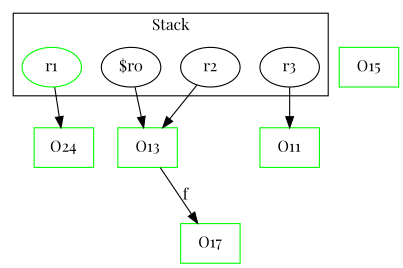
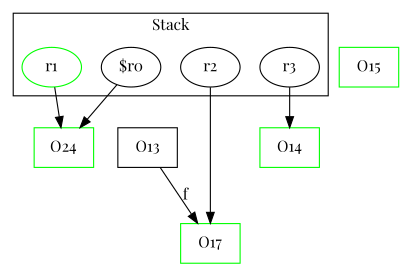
edge "$r0" -> "O13": now "$r0" -> "O24"
edge "r2" -> "O13": now "r2" -> "O17"
node "O13": color green -> black
node "O11": label "O11" -> "O14"
